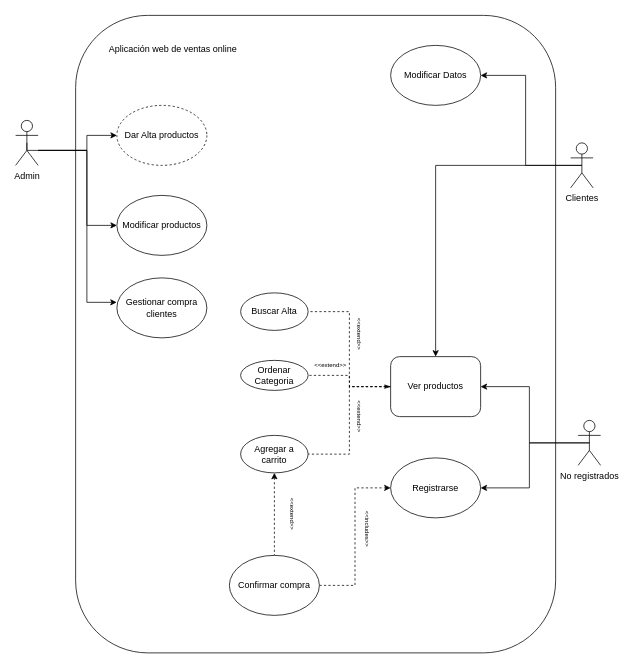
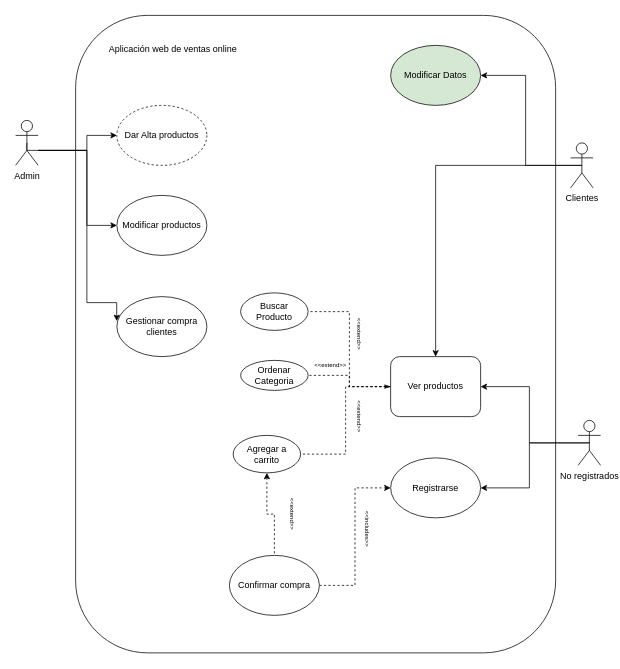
node "Modificar Datos": fillcolor #ffffff -> #d5e8d4
node "Gestionar compra clientes": moved (162, 308) -> (162, 327)
node "Buscar Alta": label "Buscar Alta" -> "Buscar Producto"
node "Agregar a carrito": moved (274, 454) -> (267, 454)
